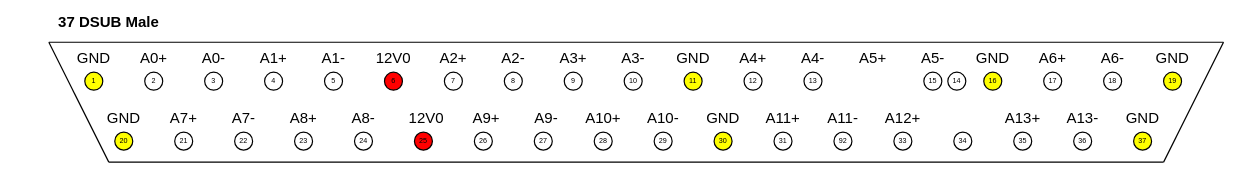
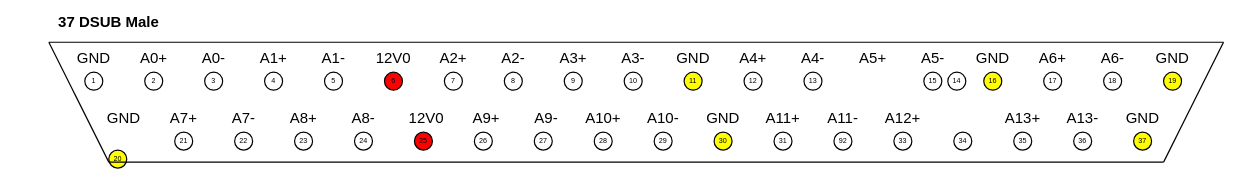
node "1": fillcolor #ffff00 -> #ffffff
node "20": moved (123, 141) -> (117, 159)
